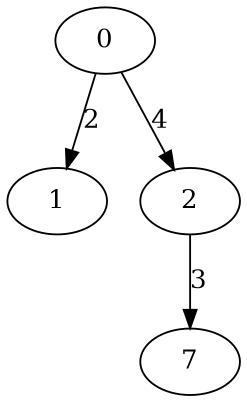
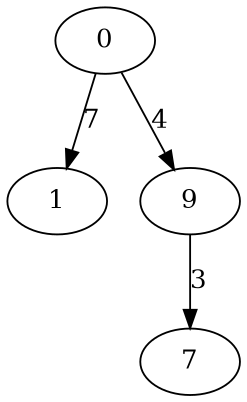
edge "0" -> "1": label "2" -> "7"
node "2": label "2" -> "9"
